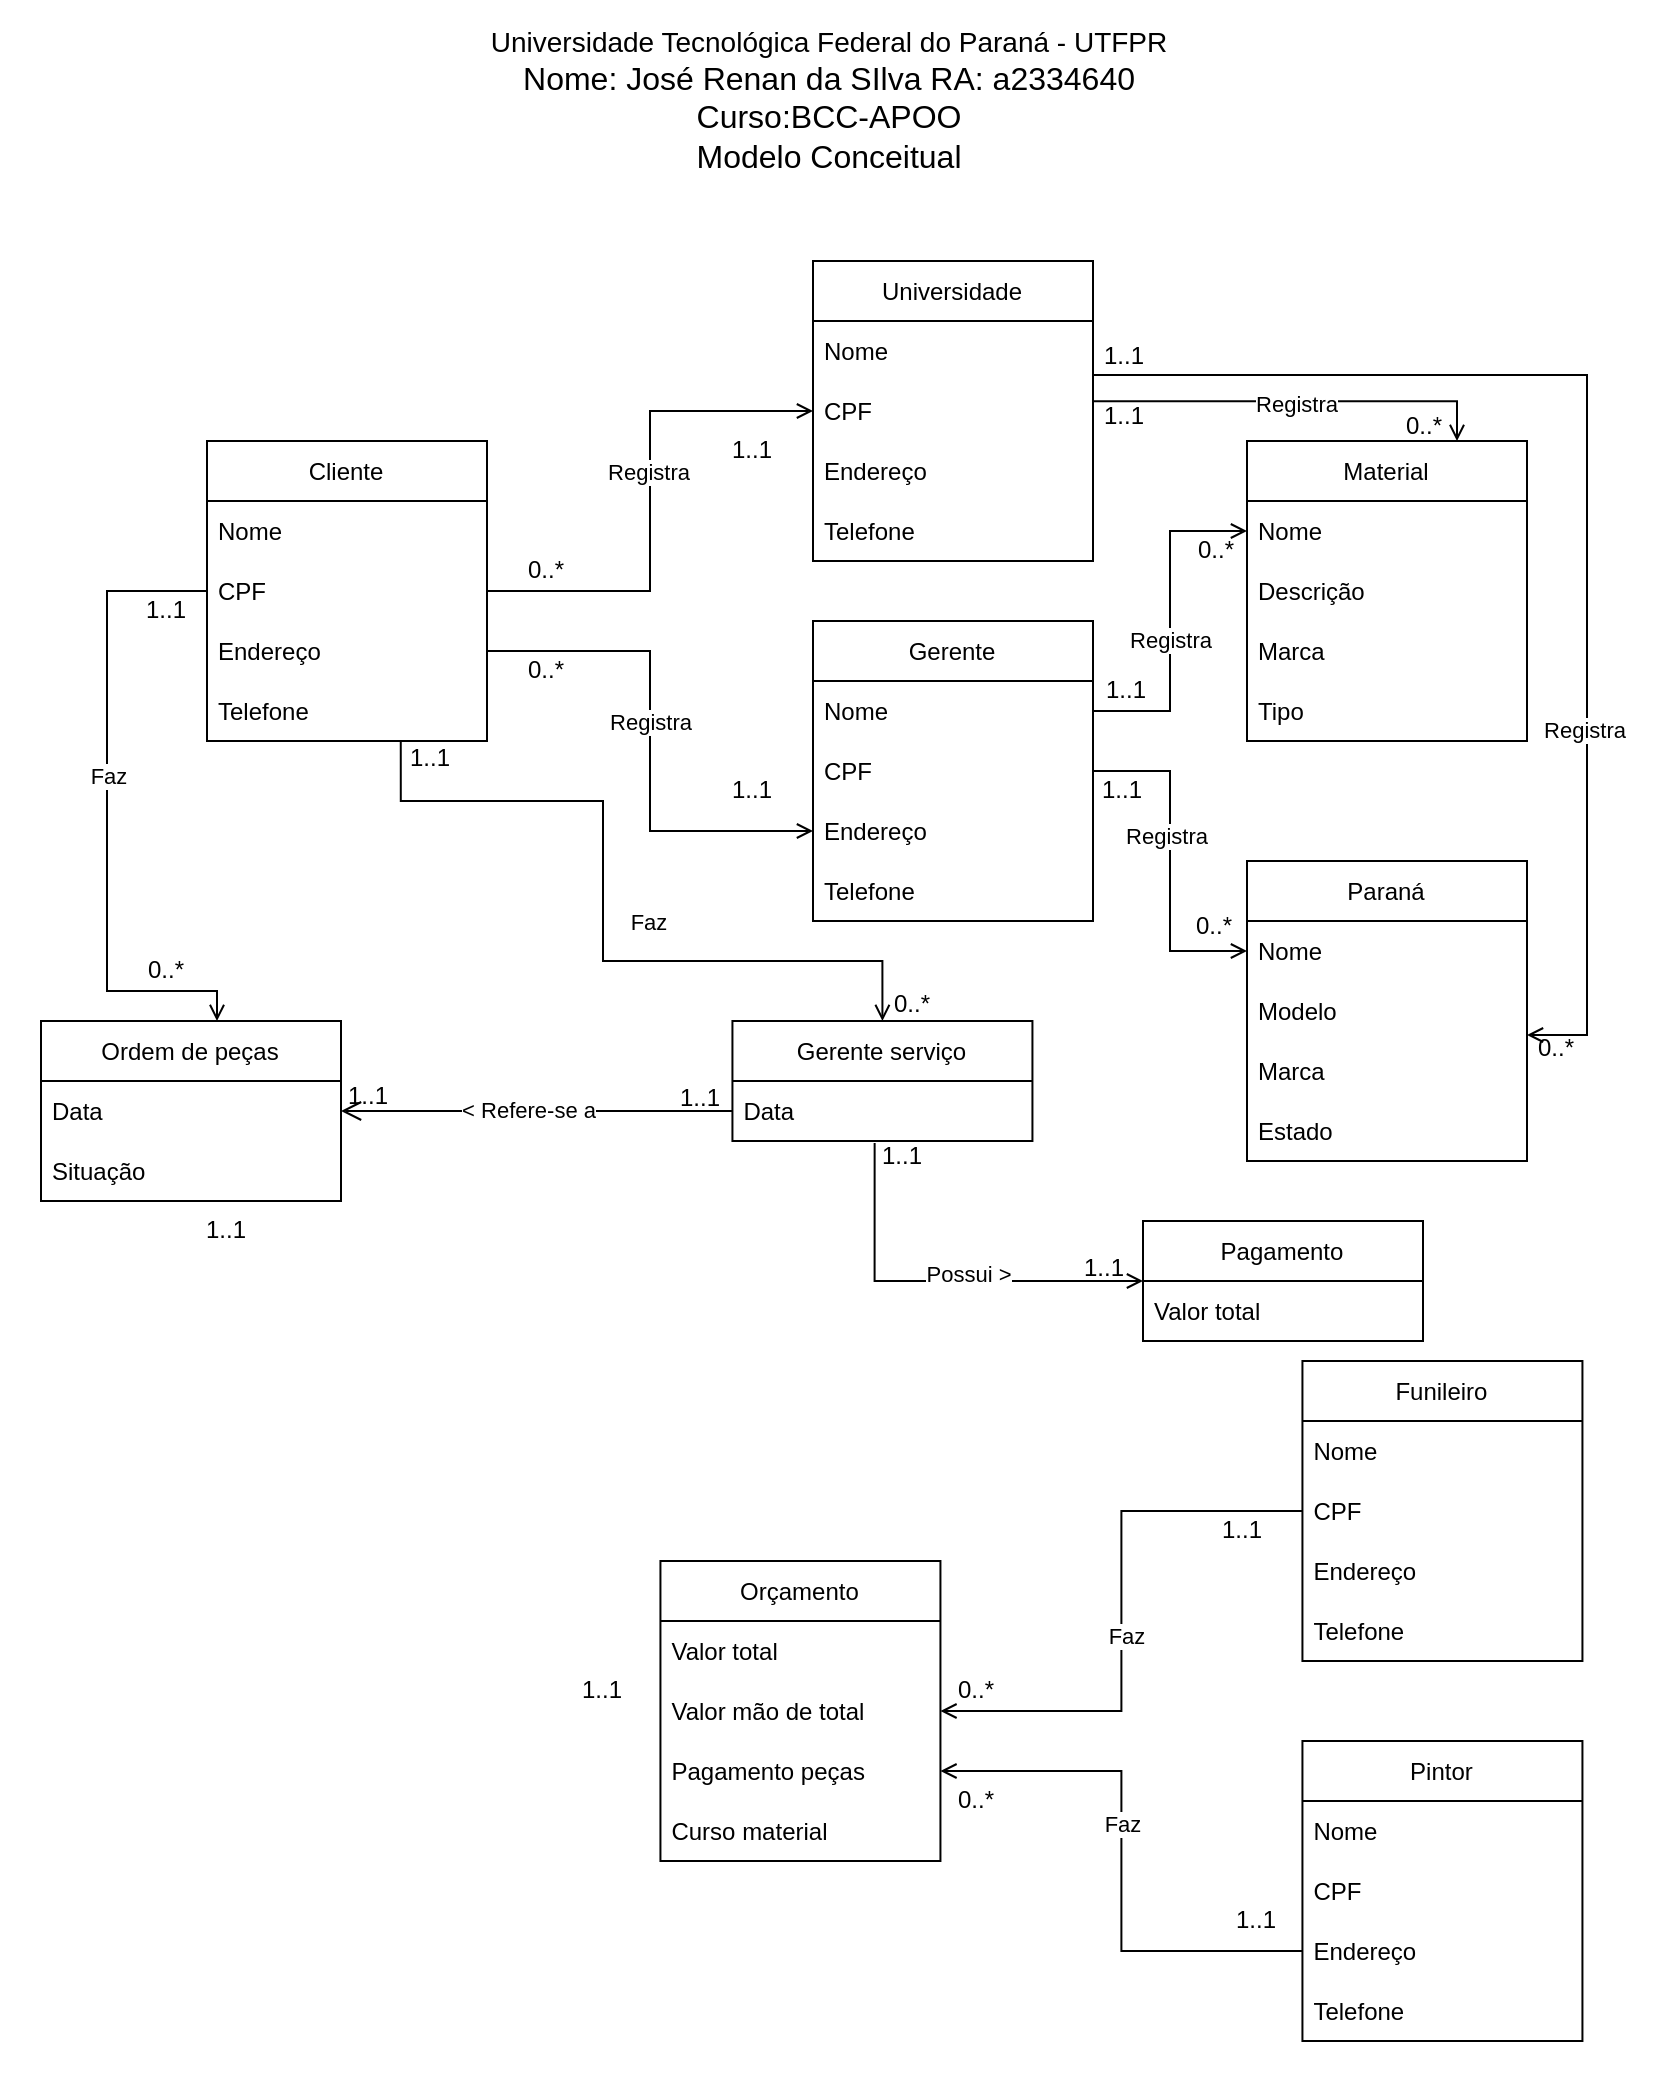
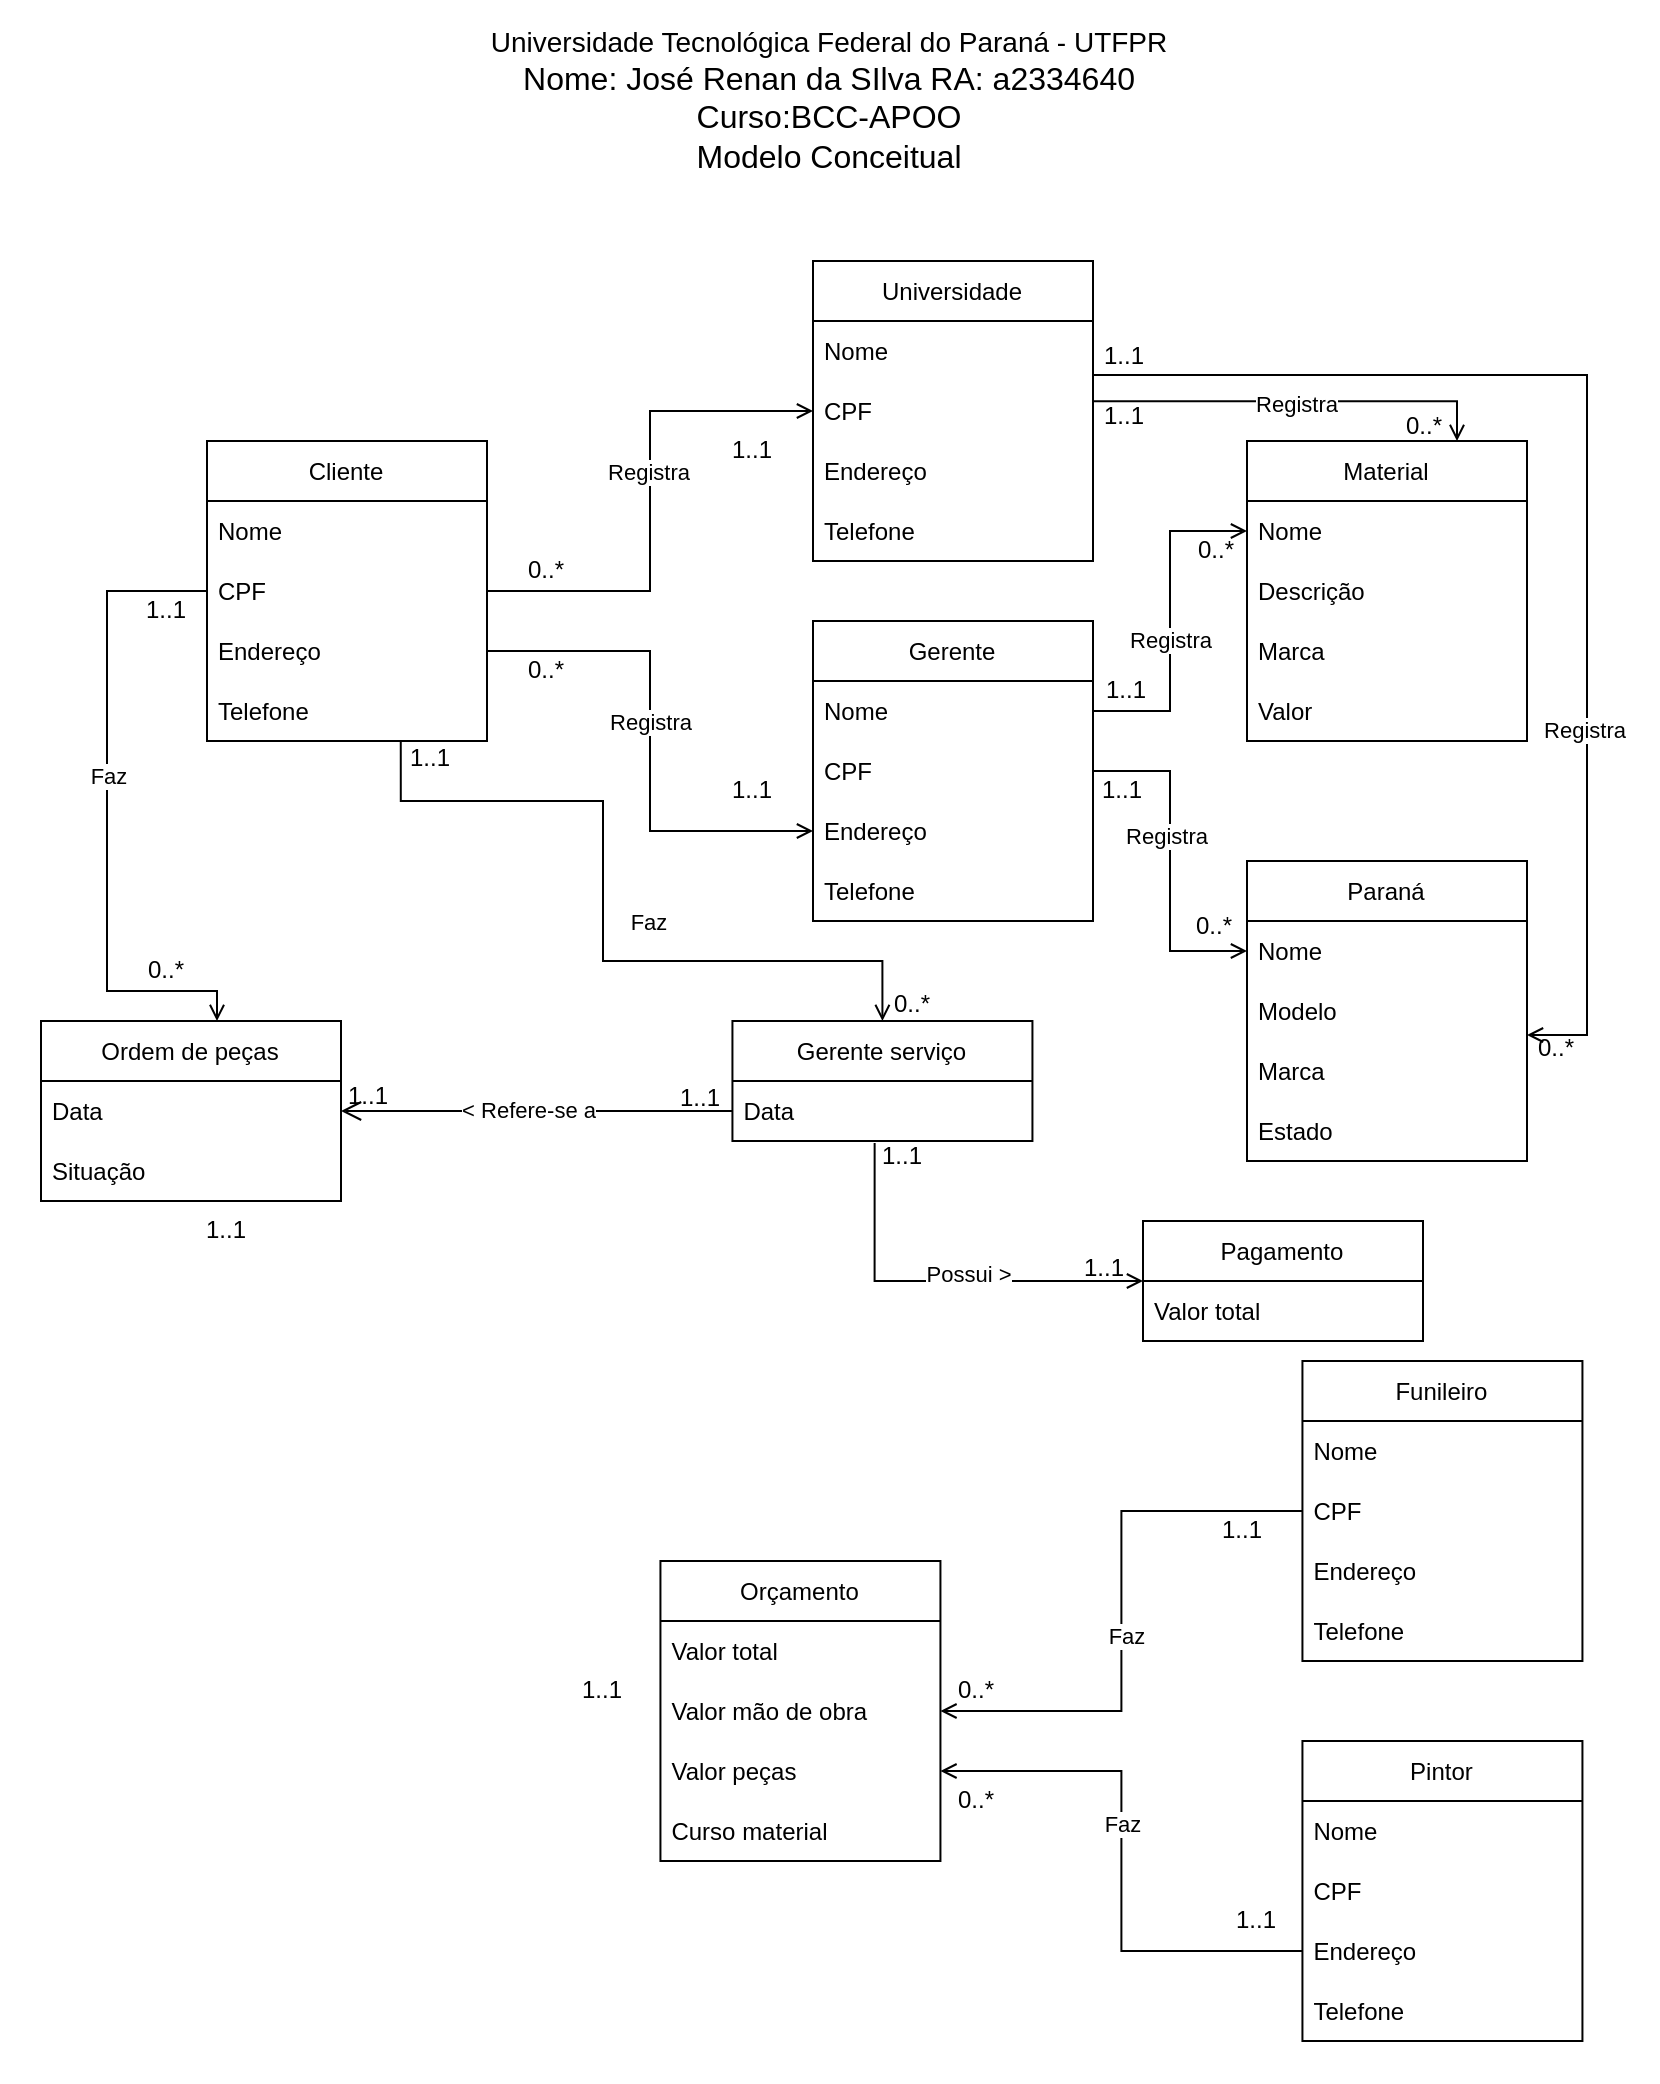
node "Tipo": label "Tipo" -> "Valor"
node "Valor mão de total": label "Valor mão de total" -> "Valor mão de obra"
node "Pagamento peças": label "Pagamento peças" -> "Valor peças"
